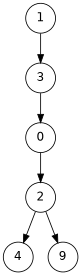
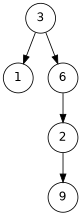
edge "1" -> "3": reversed
node "0": label "0" -> "6"
node "4": removed
